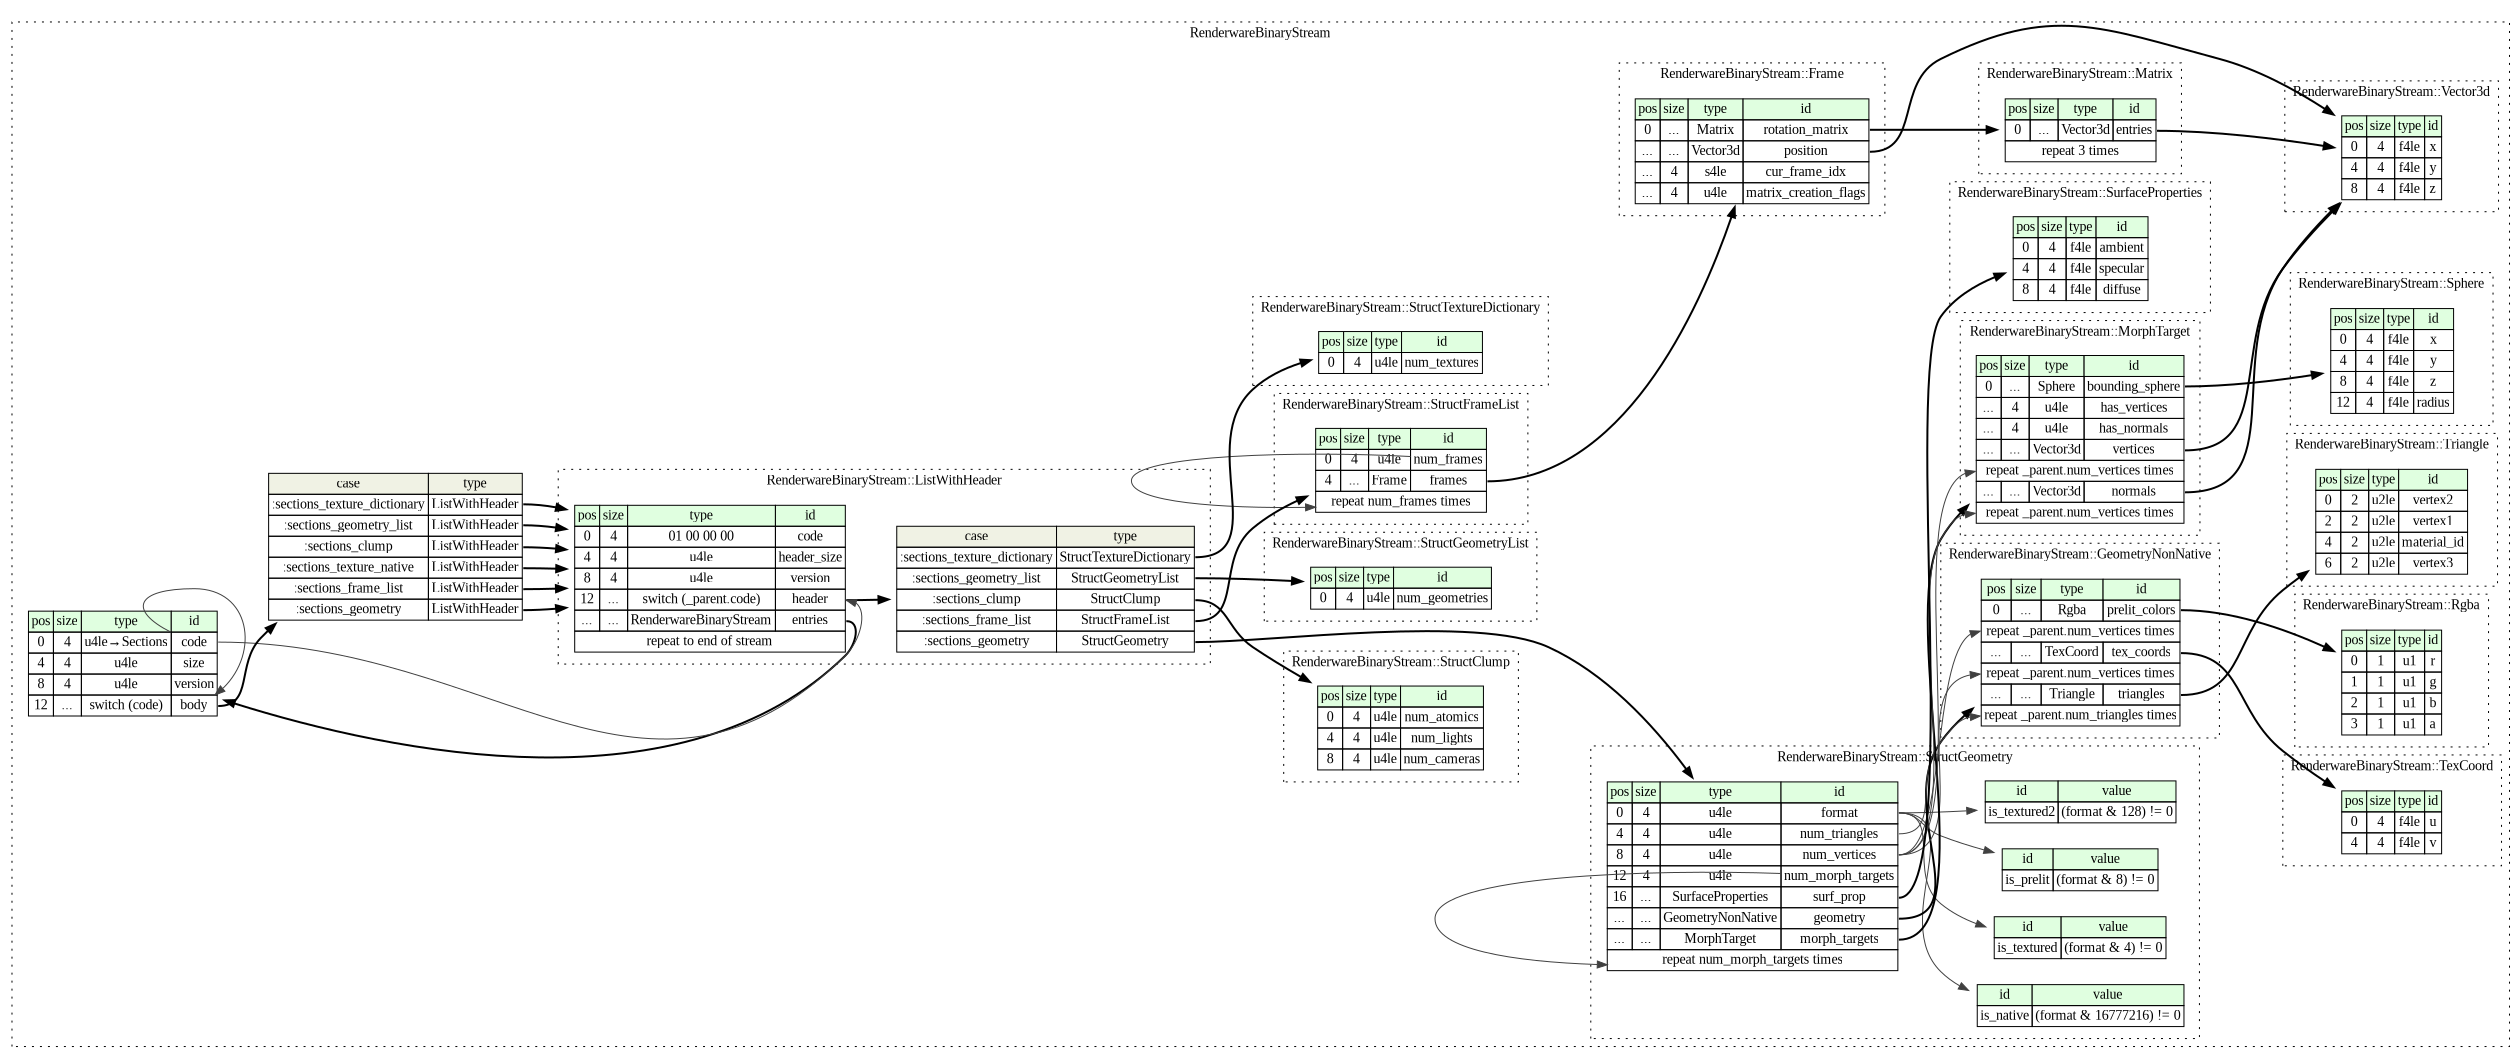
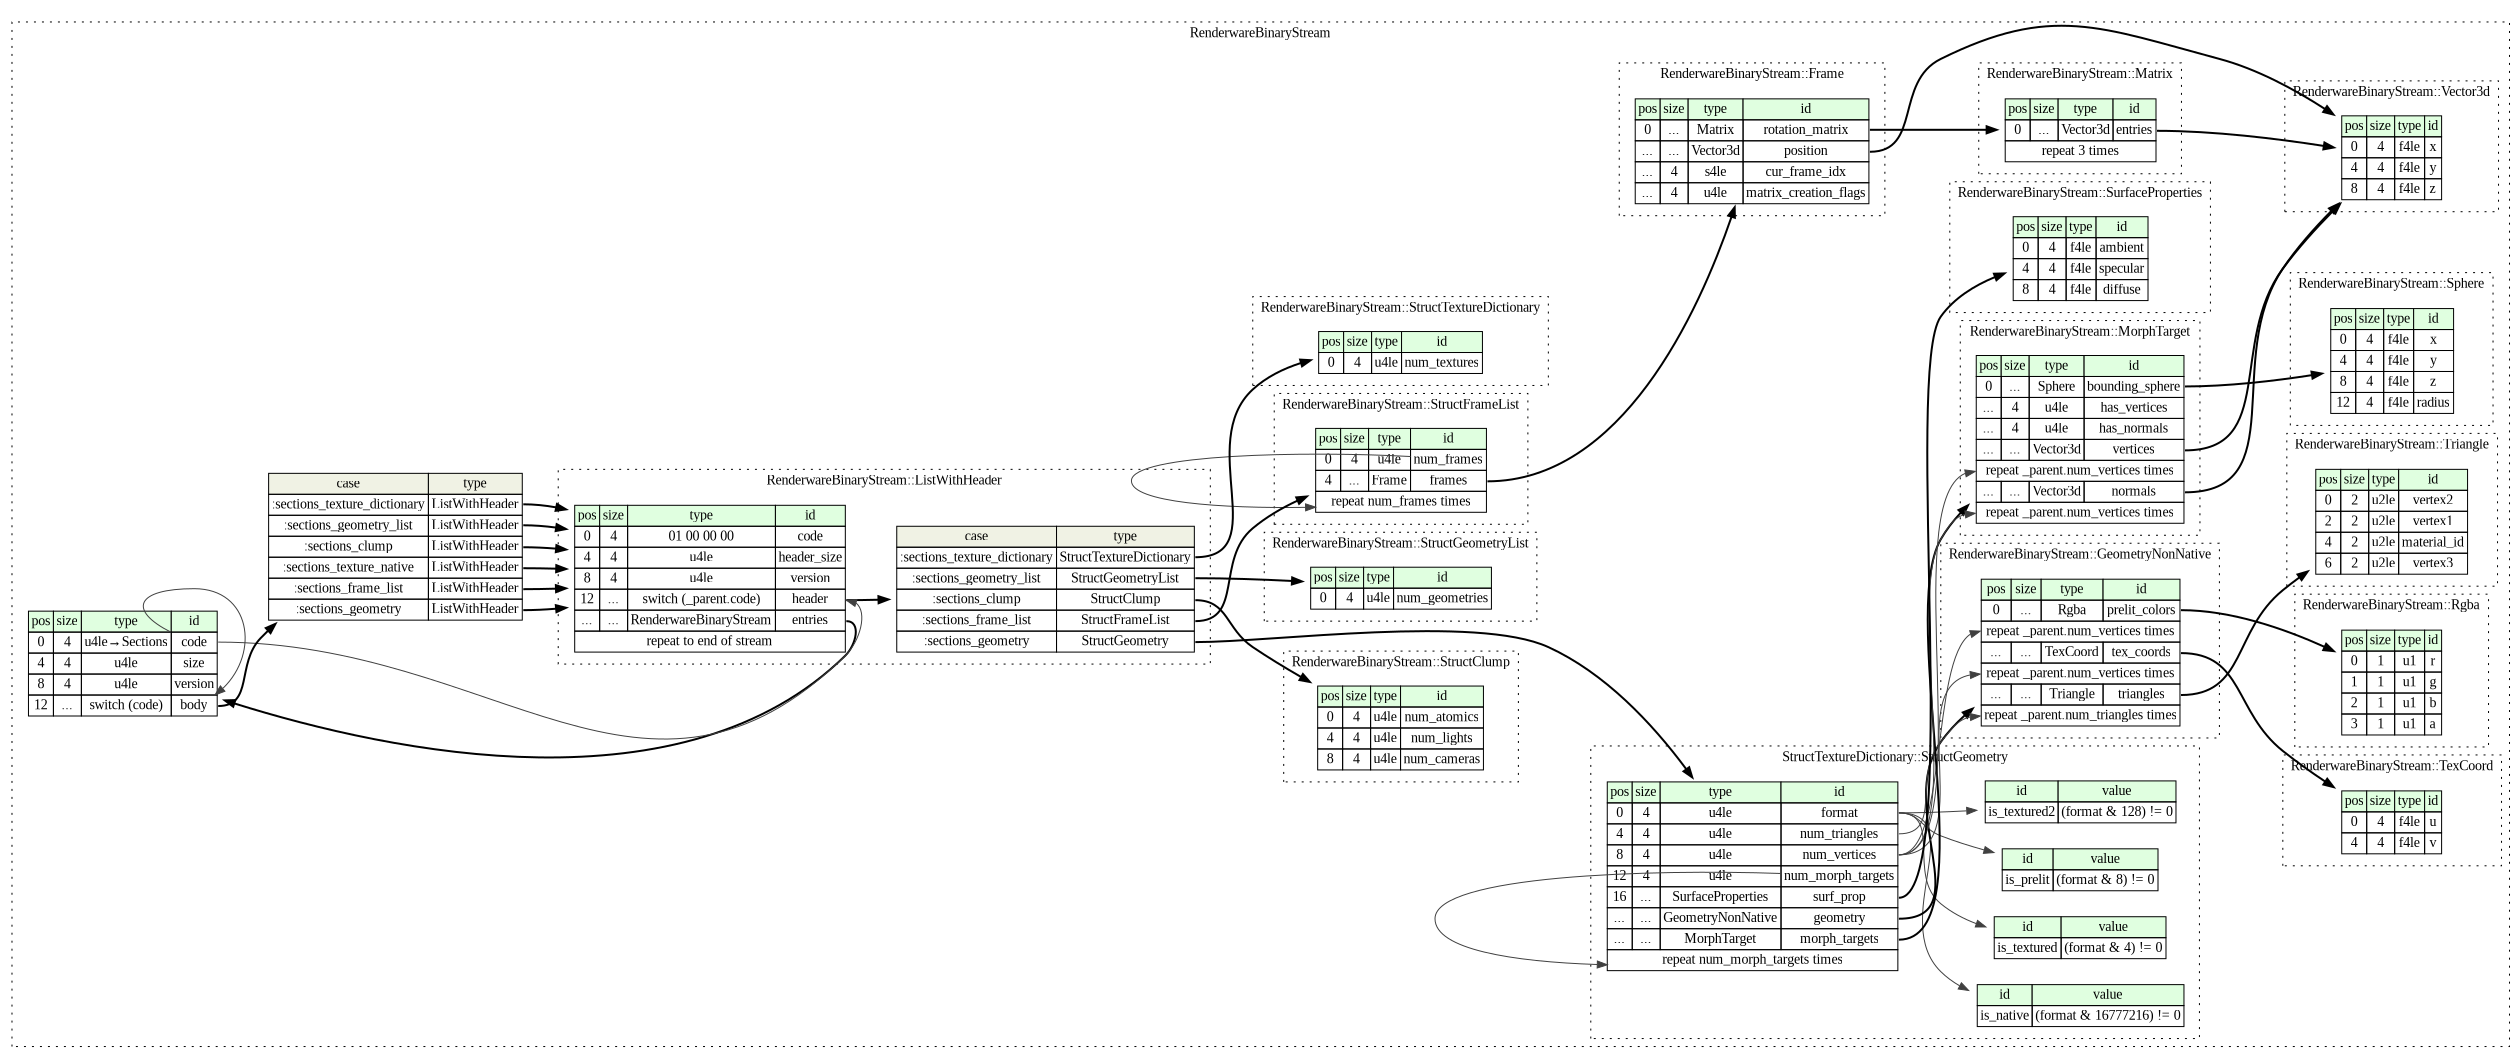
cluster "RenderwareBinaryStream::StructGeometry": label "RenderwareBinaryStream::StructGeometry" -> "StructTextureDictionary::StructGeometry"
